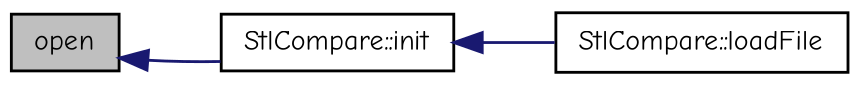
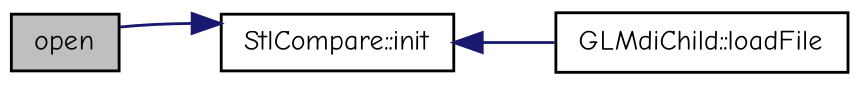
node "StlCompare::loadFile": label "StlCompare::loadFile" -> "GLMdiChild::loadFile"
edge "StlCompare::init" -> "open": reversed
